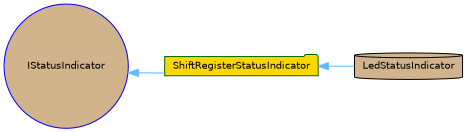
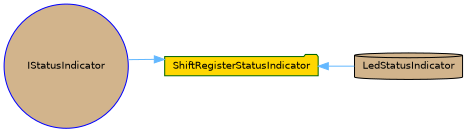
edge "ShiftRegisterStatusIndicator" -> "IStatusIndicator": reversed
